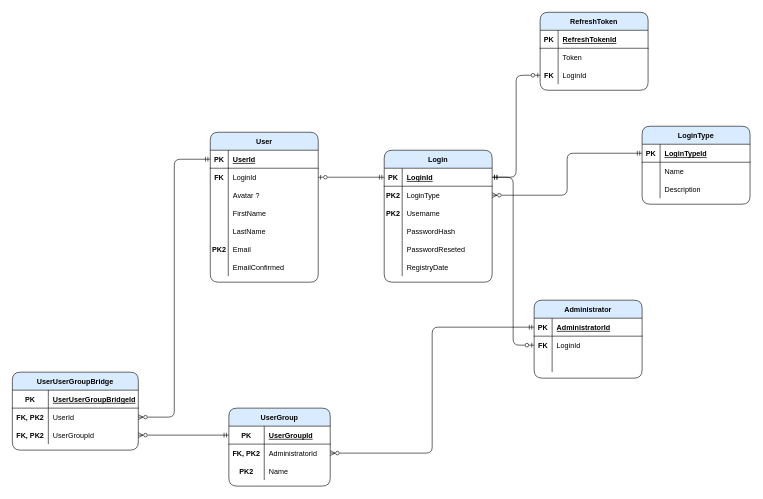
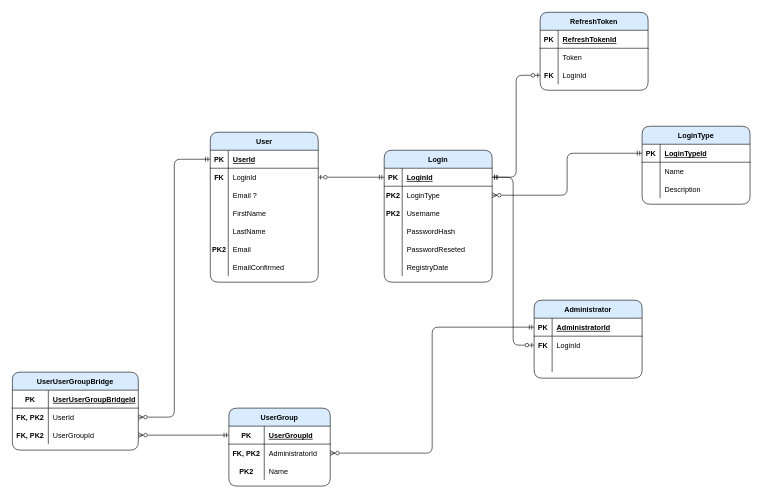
node "Avatar ?": label "Avatar ?" -> "Email ?"
